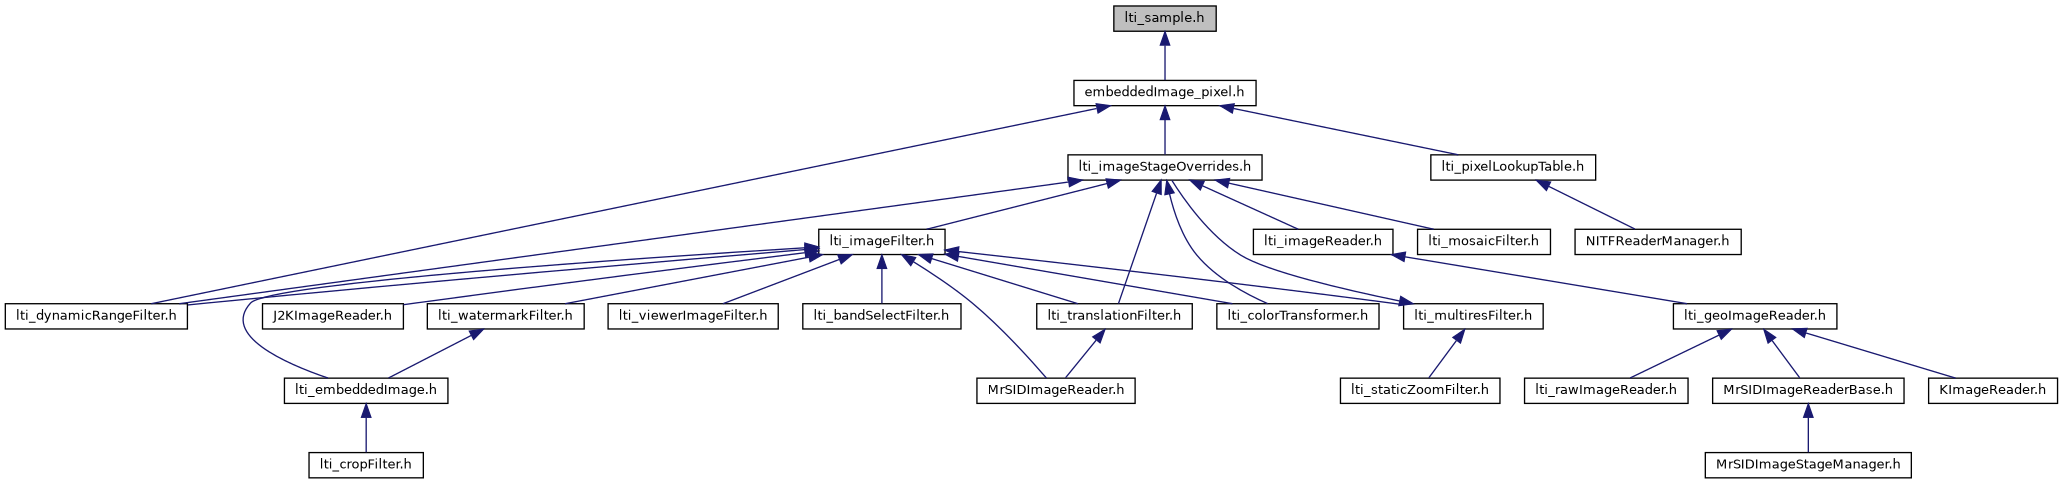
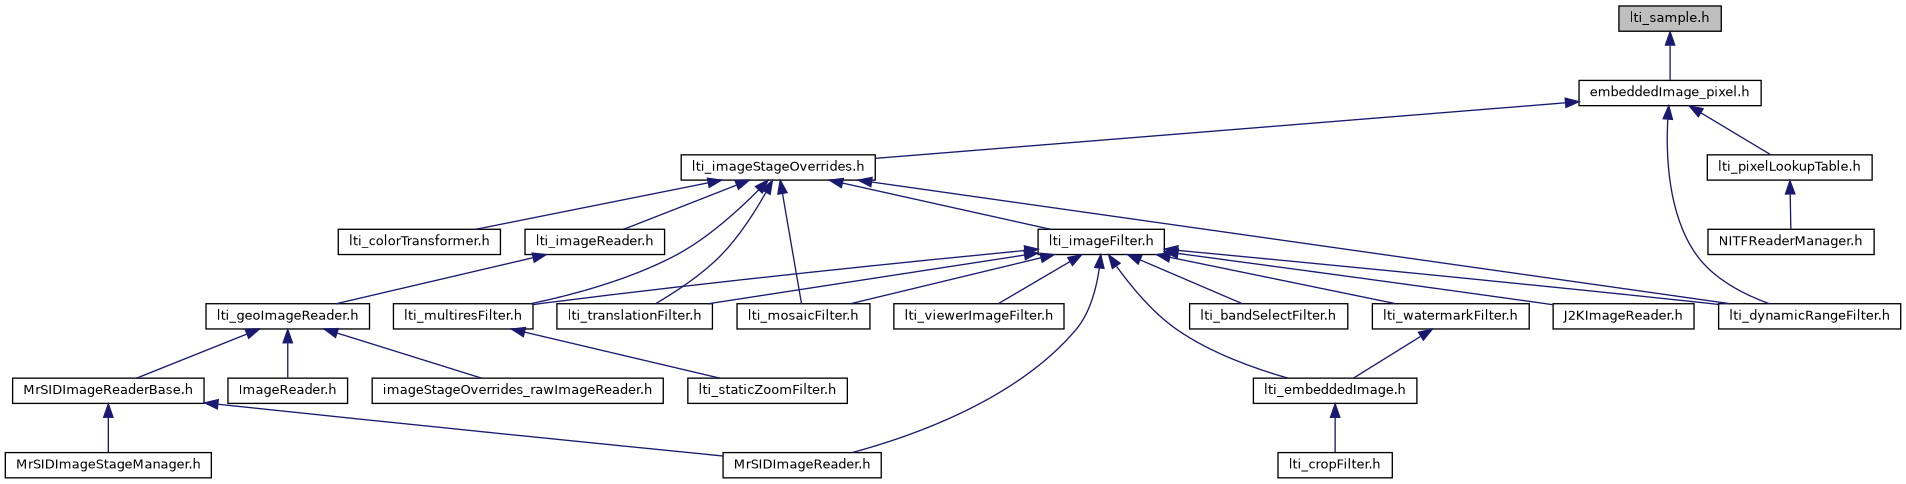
edge "lti_imageStageOverrides.h" -> "lti_multiresFilter.h": reversed
edge "lti_colorTransformer.h" -> "lti_imageFilter.h": now "lti_mosaicFilter.h" -> "lti_imageFilter.h"
edge "MrSIDImageReader.h" -> "lti_translationFilter.h": now "MrSIDImageReader.h" -> "MrSIDImageReaderBase.h"
node "lti_rawImageReader.h": label "lti_rawImageReader.h" -> "imageStageOverrides_rawImageReader.h"
node "KImageReader.h": label "KImageReader.h" -> "ImageReader.h"
